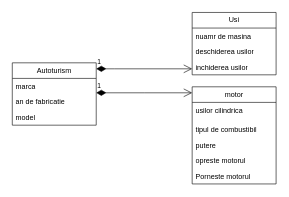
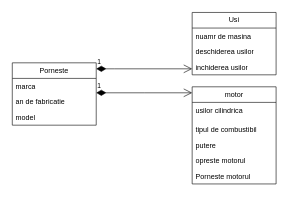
node "Autoturism": label "Autoturism" -> "Porneste"
